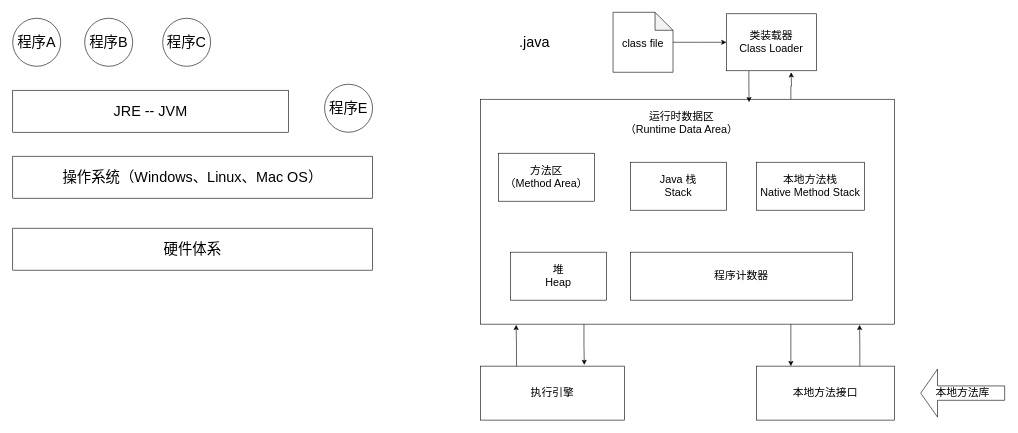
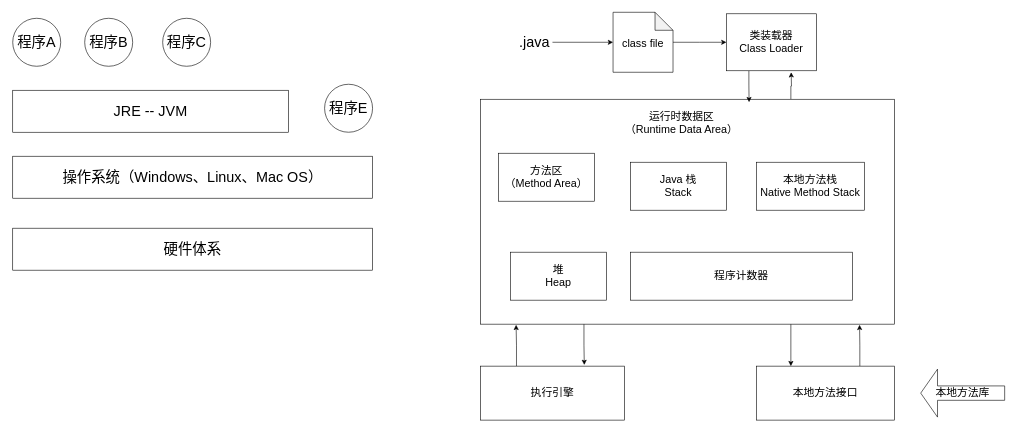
edge ".java" -> "class file": added
